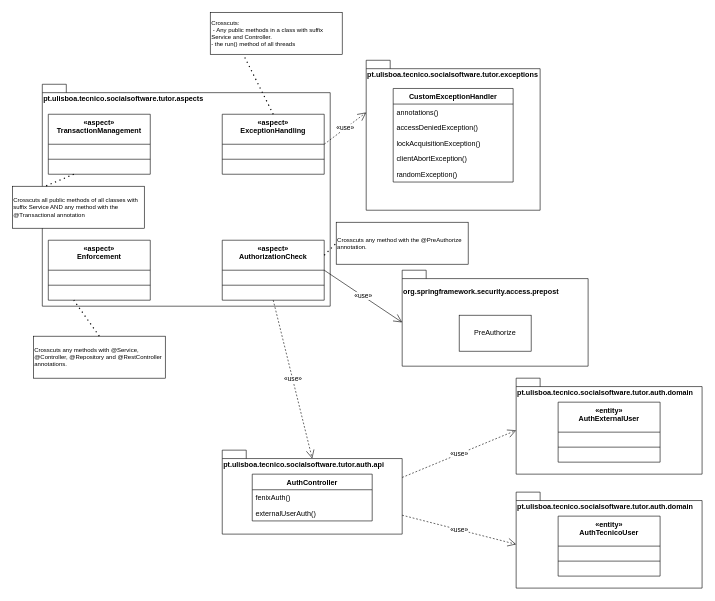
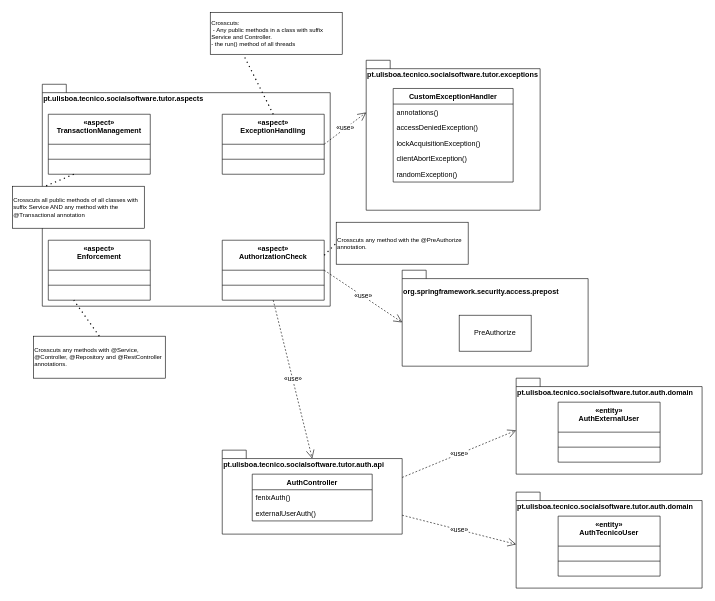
edge "«aspect» AuthorizationCheck" -> "org.springframework.security.access.prepost": style solid -> dashed
